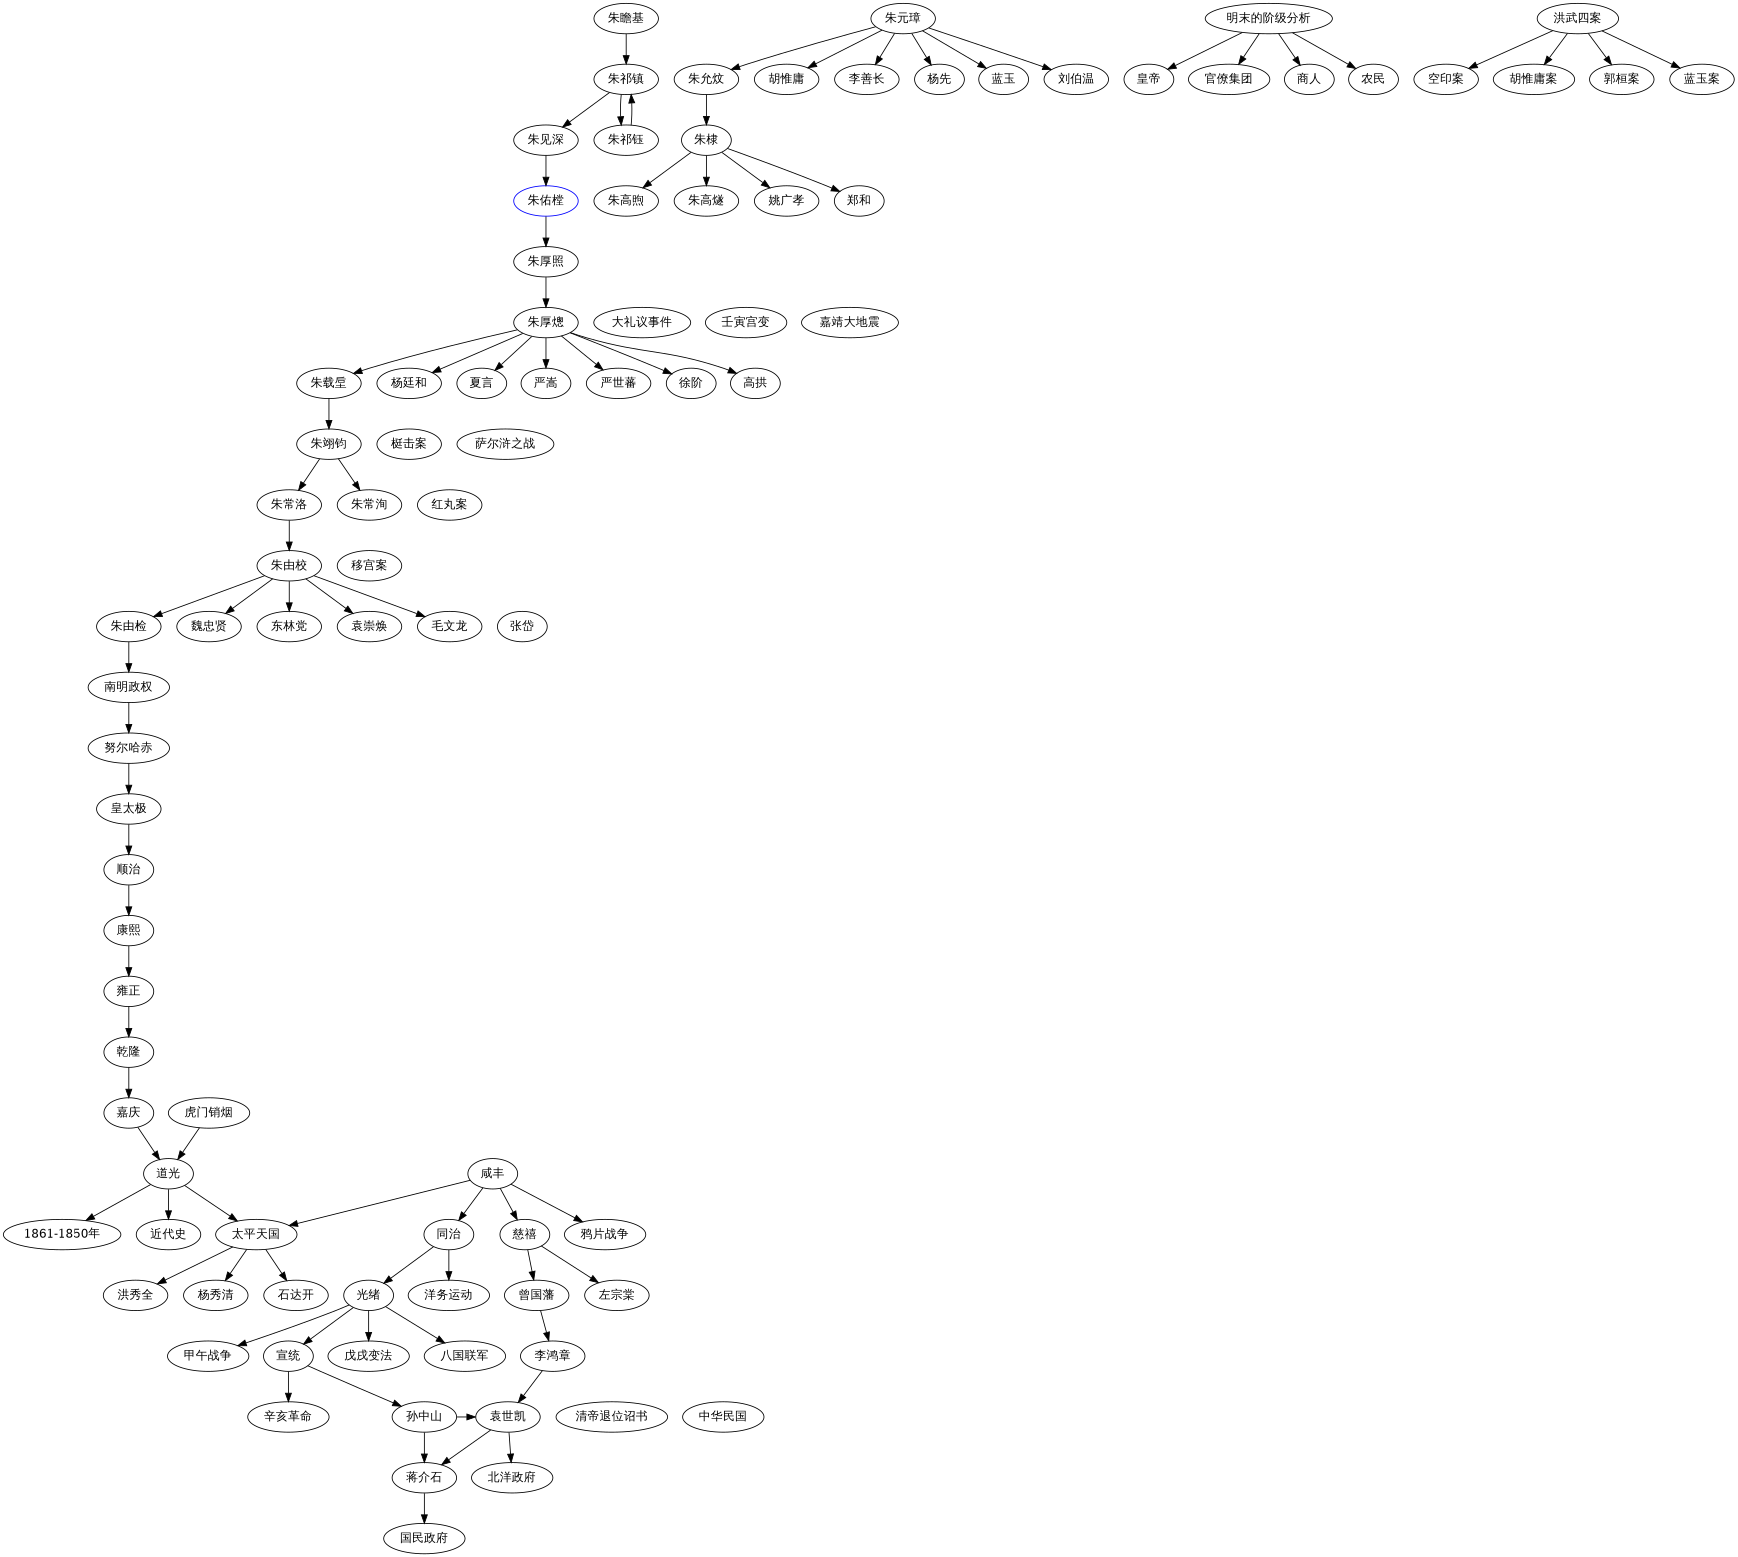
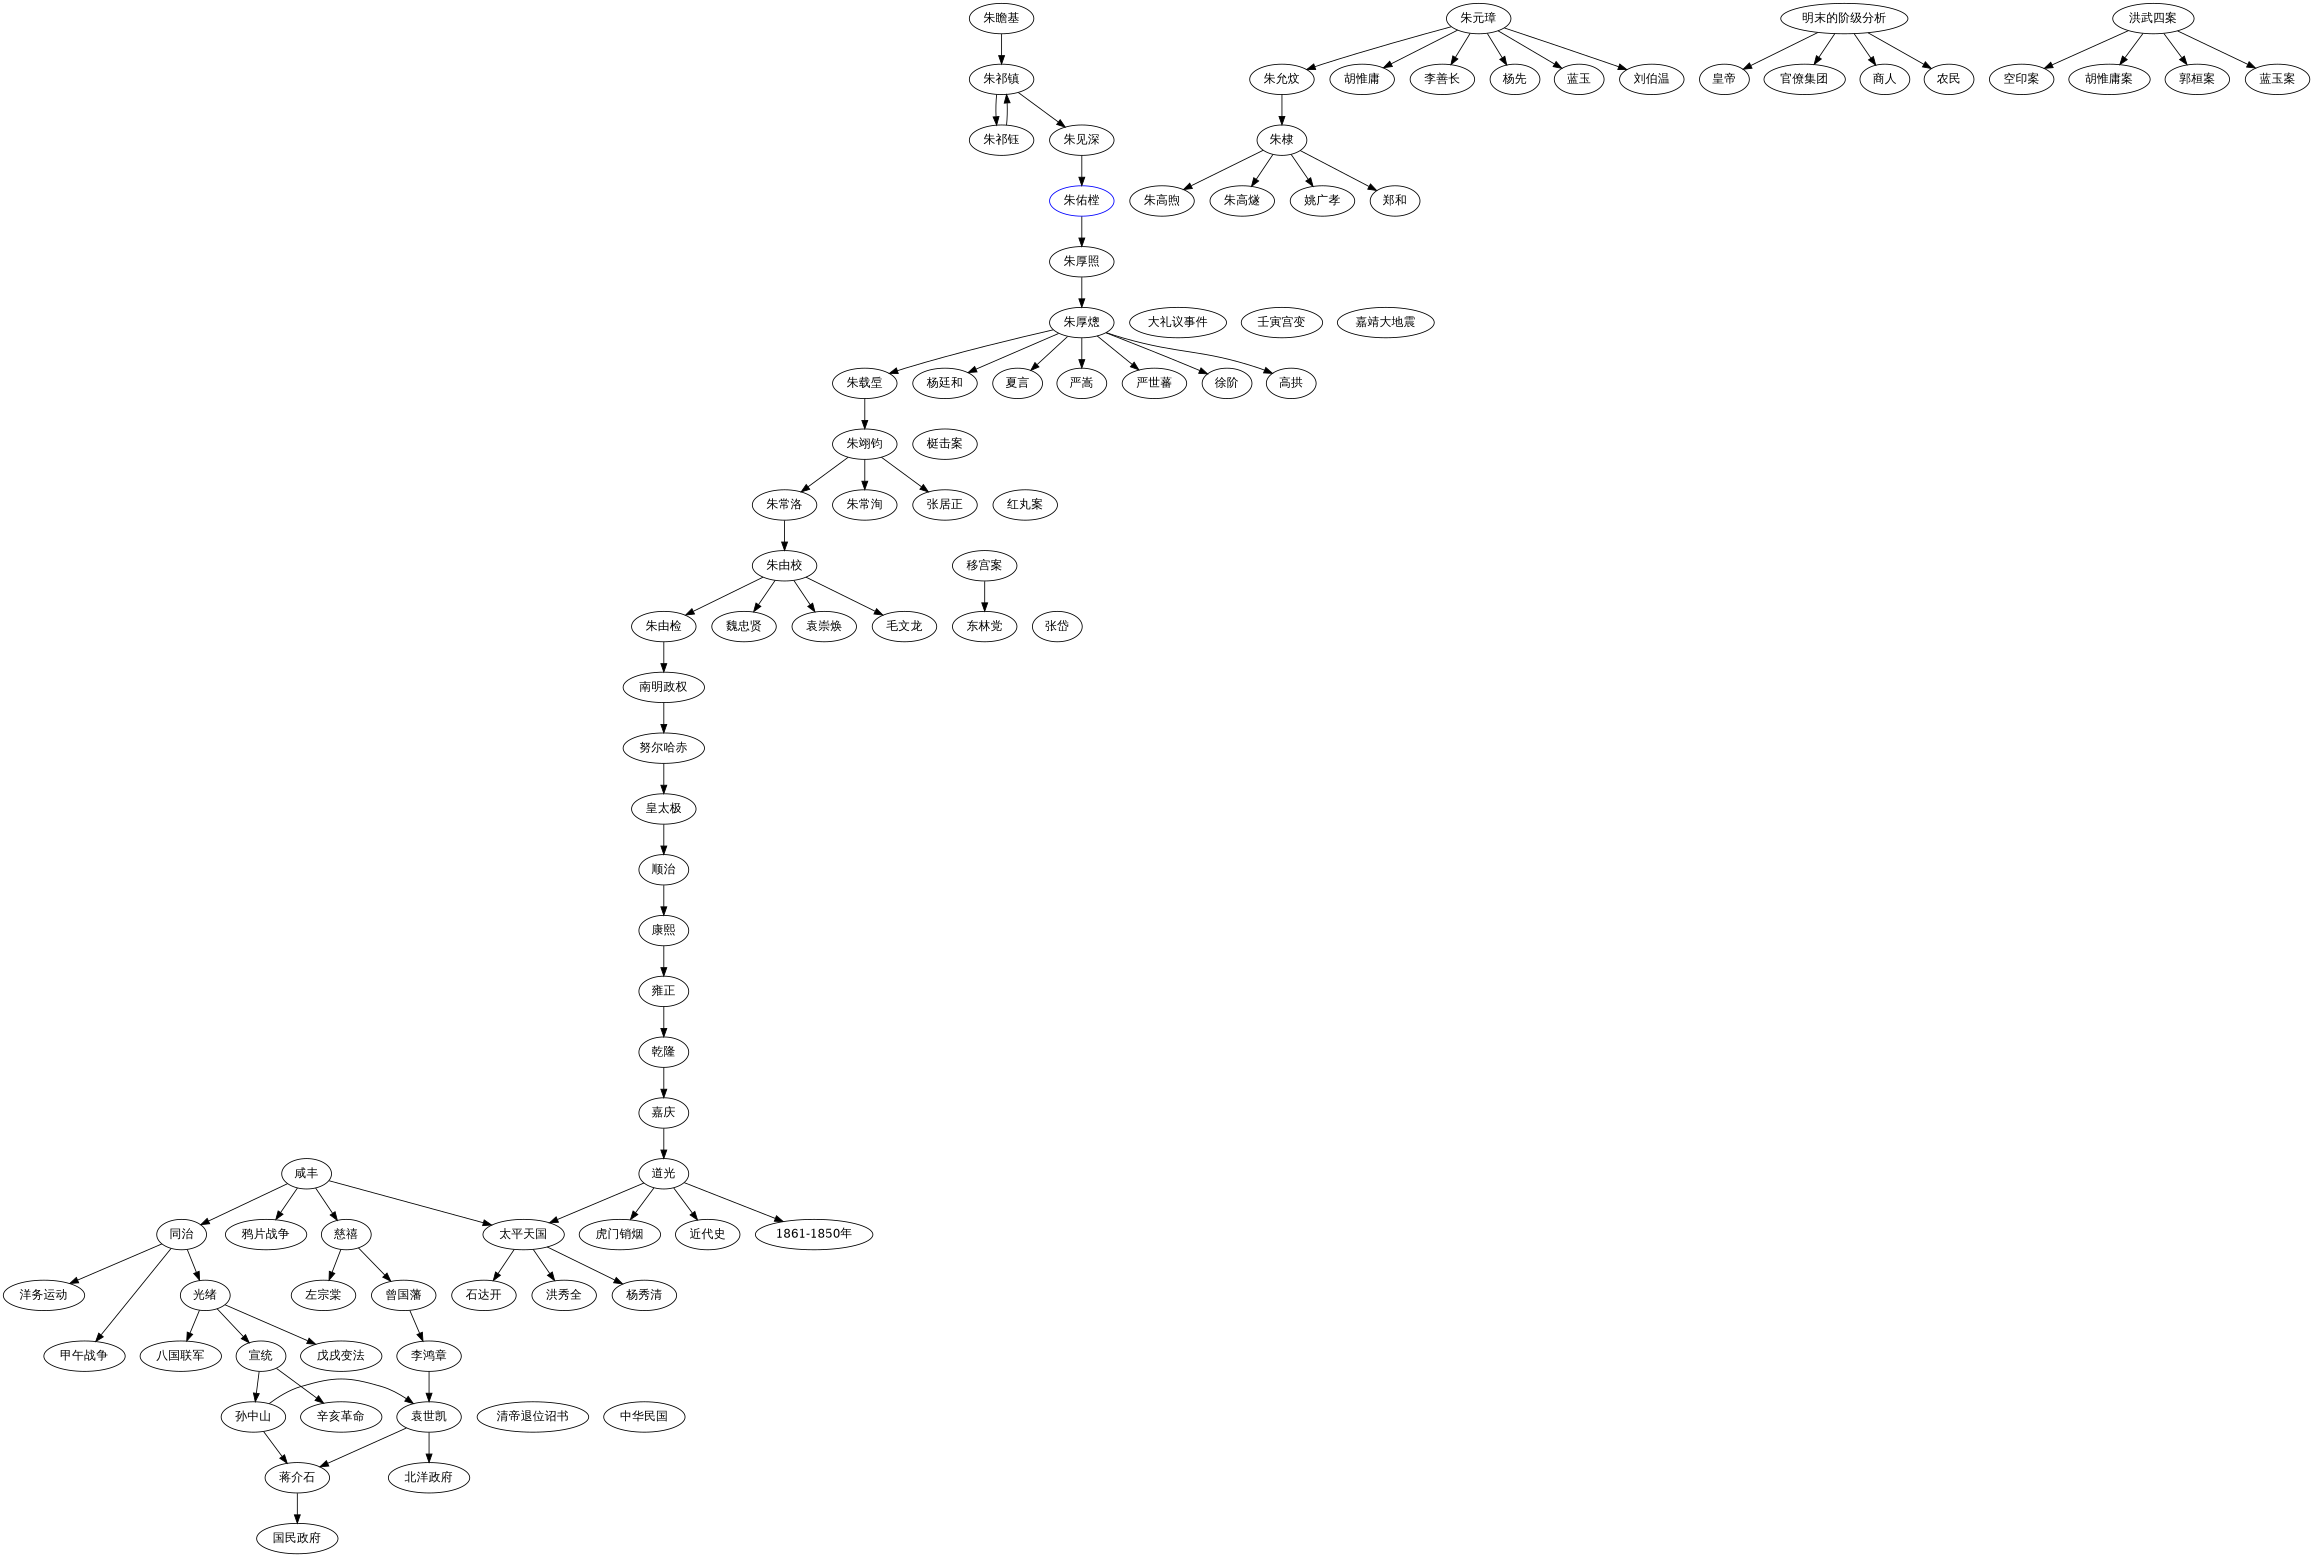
node "萨尔浒之战": removed
node "张居正": added
edge "朱由校" -> "东林党": now "移宫案" -> "东林党"
edge "虎门销烟" -> "道光": reversed
edge "光绪" -> "甲午战争": now "同治" -> "甲午战争"
